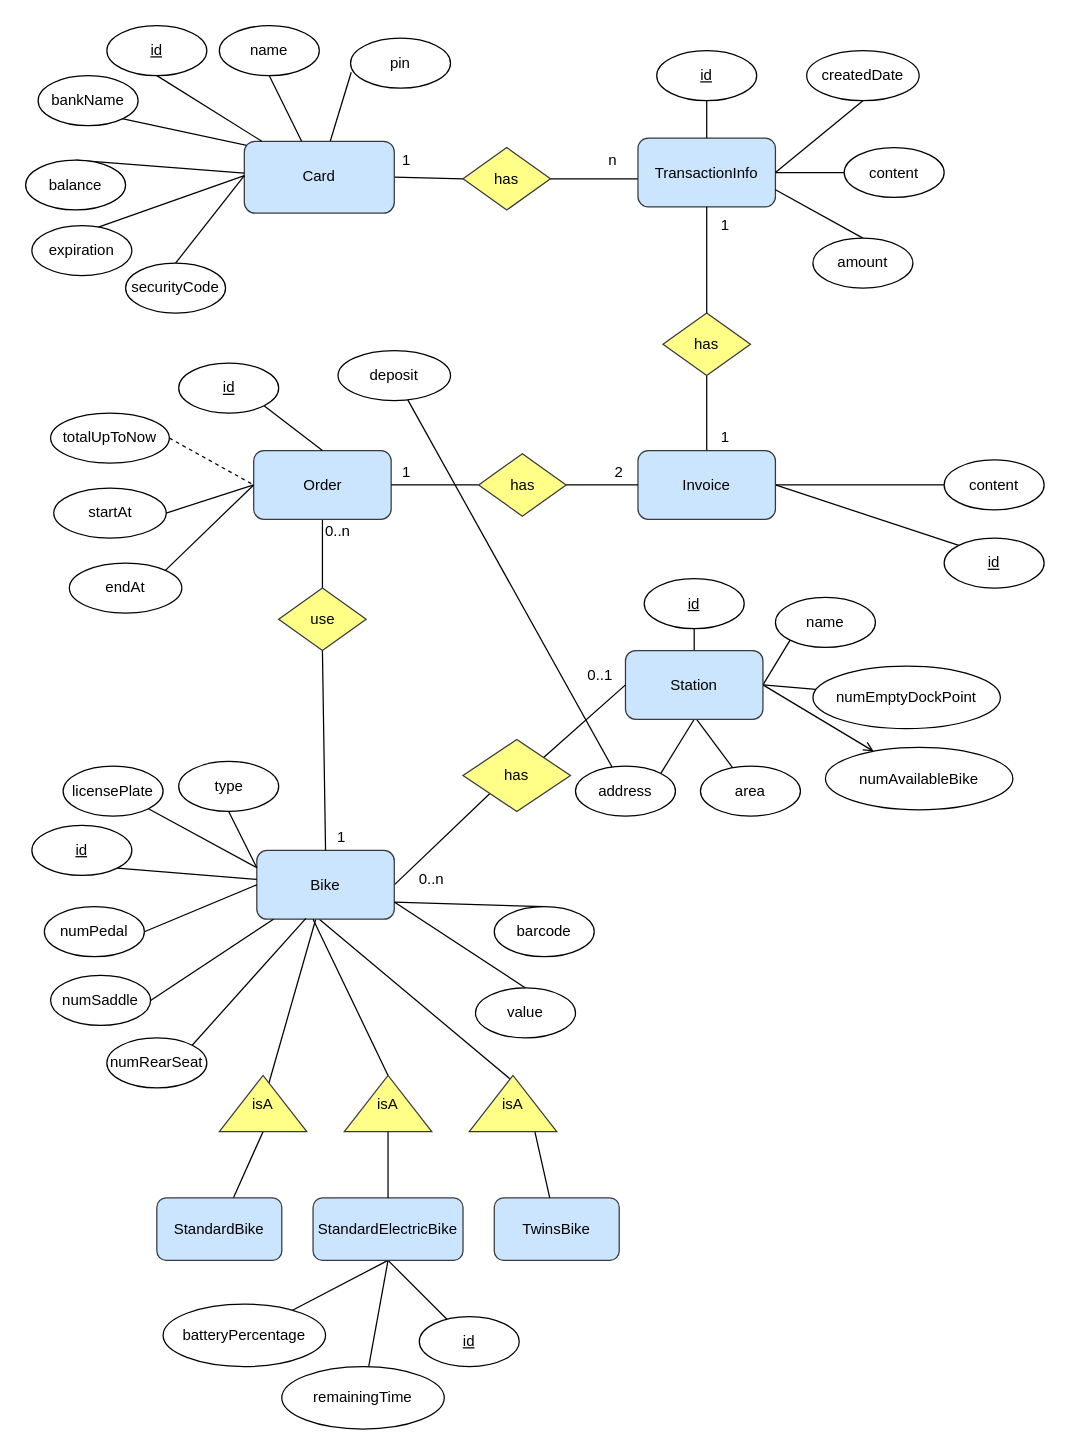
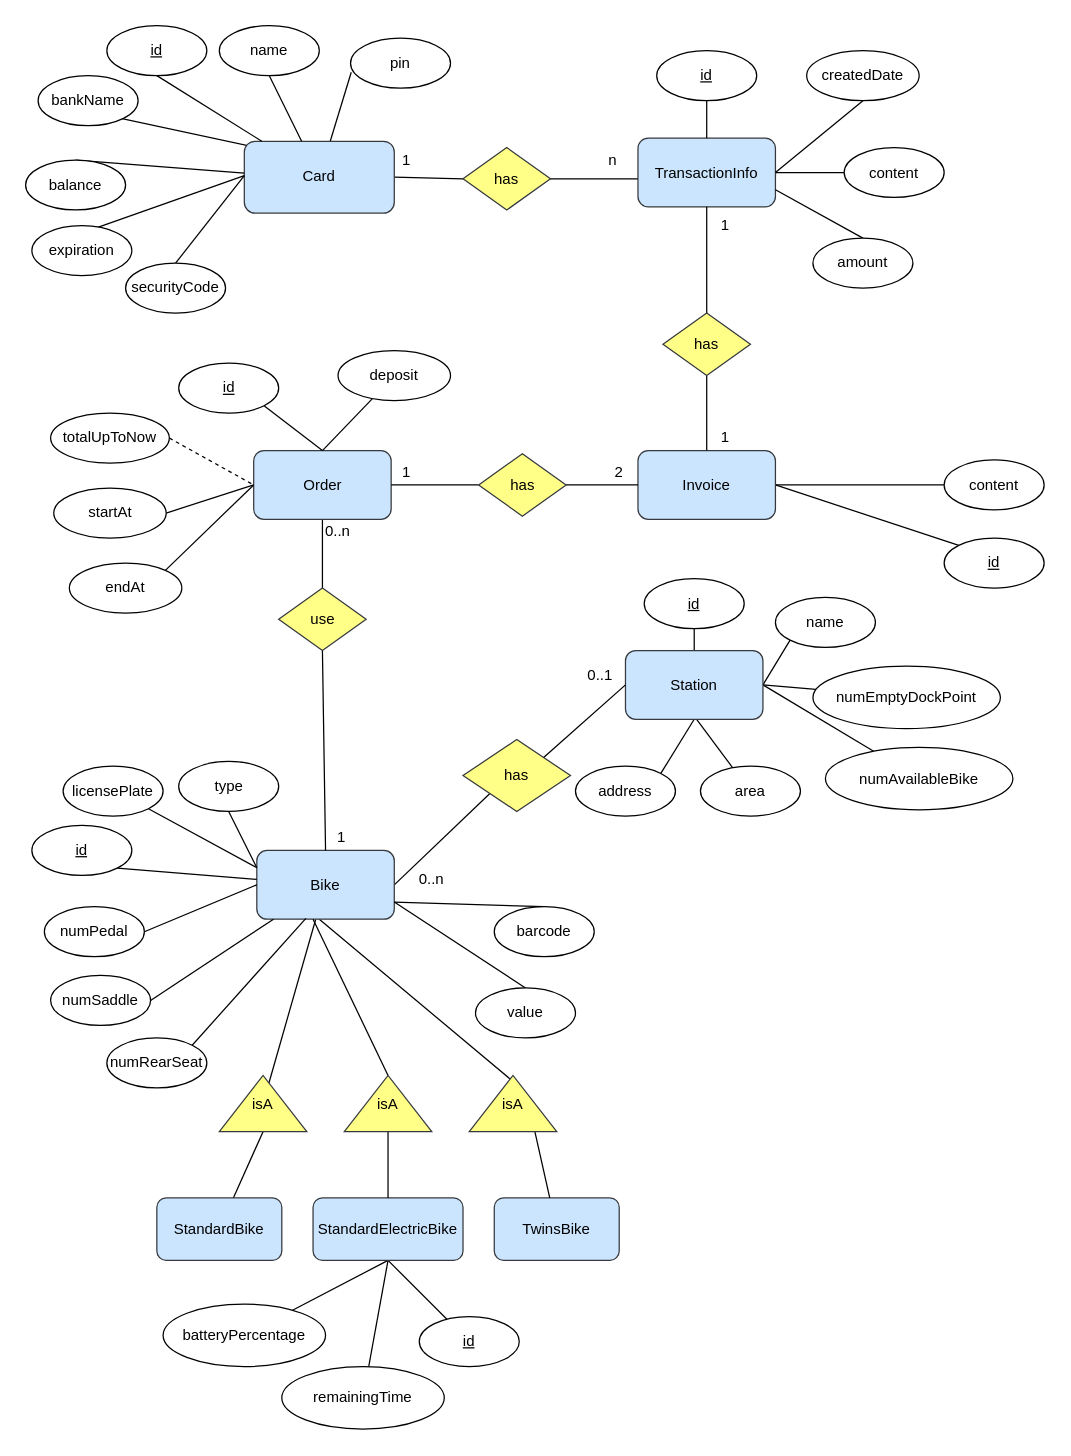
edge "deposit" -- "address": now "deposit" -- "Order"
edge "Station" -> "numAvailableBike": arrowhead open -> none
